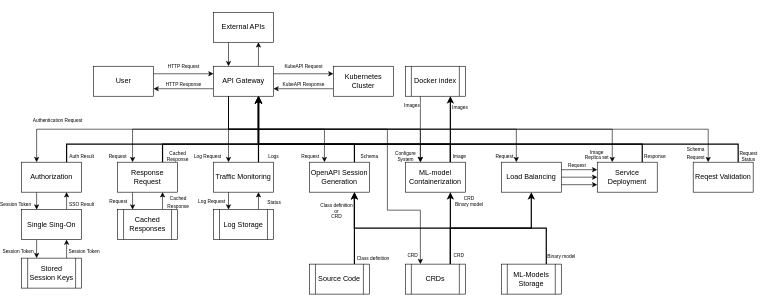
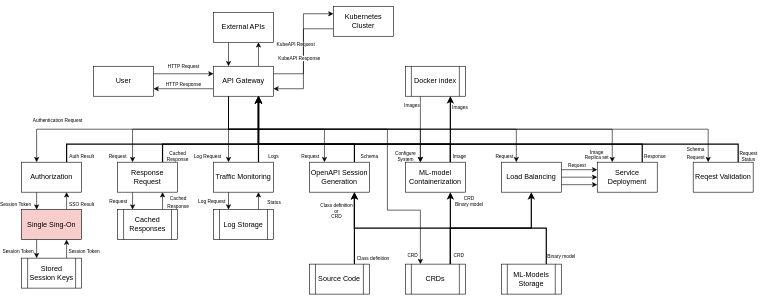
node "Kubernetes Cluster": moved (363, 81) -> (363, 21)
node "Single Sing-On": fillcolor #ffffff -> #f8cecc
